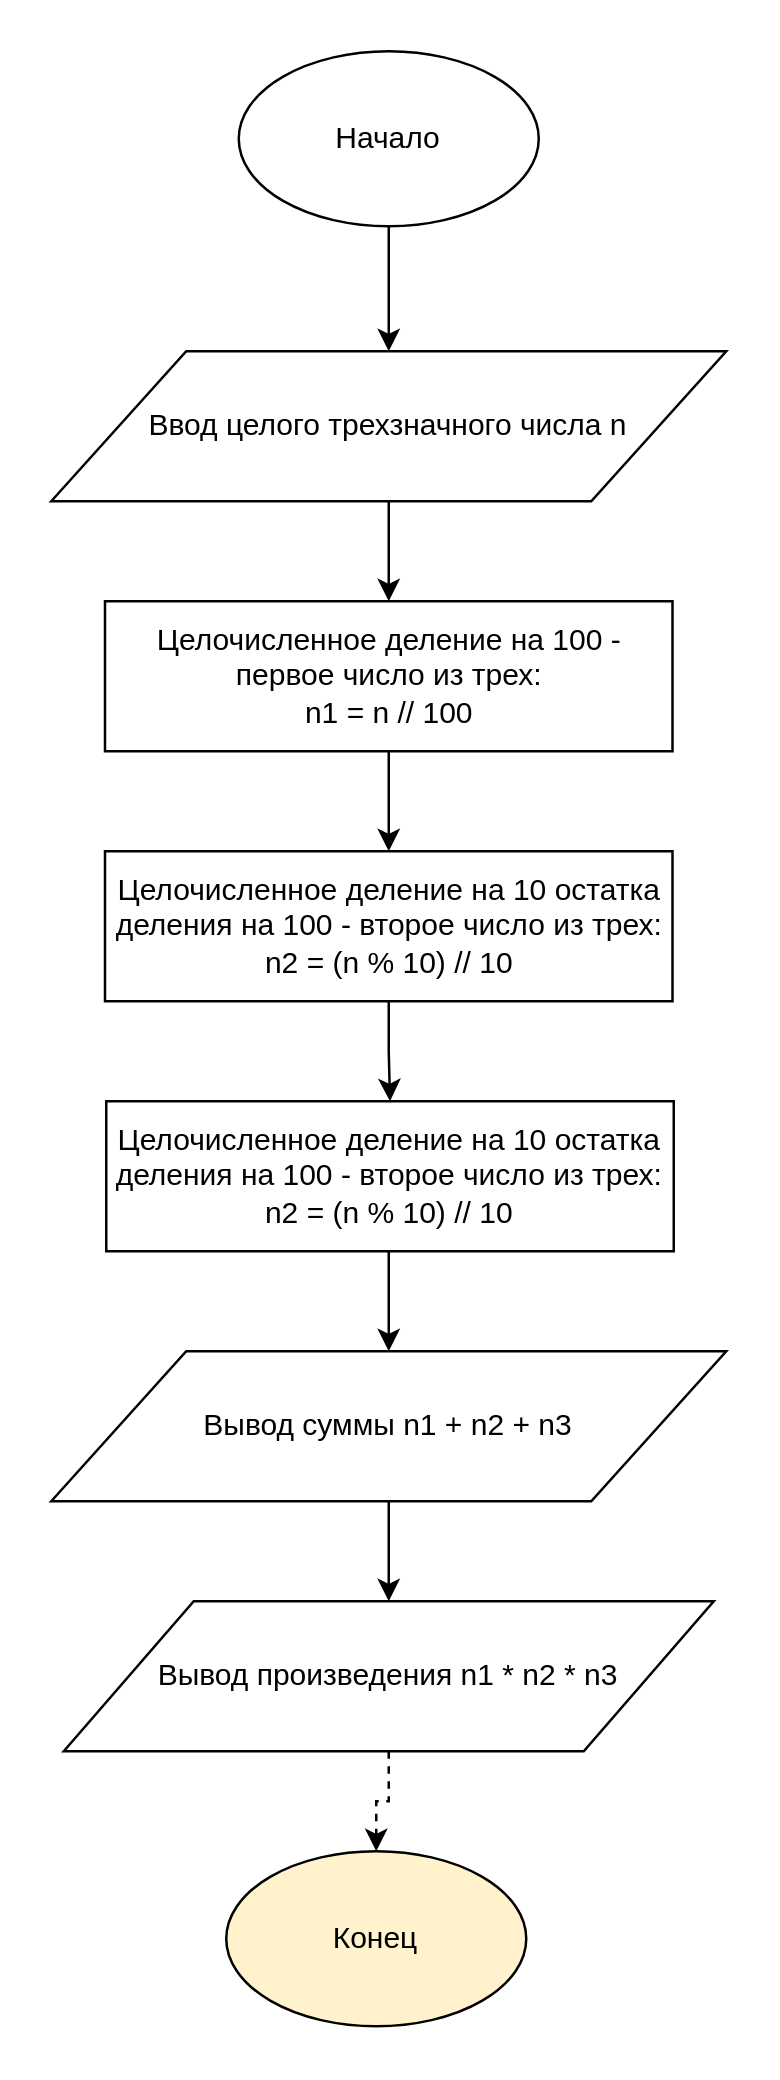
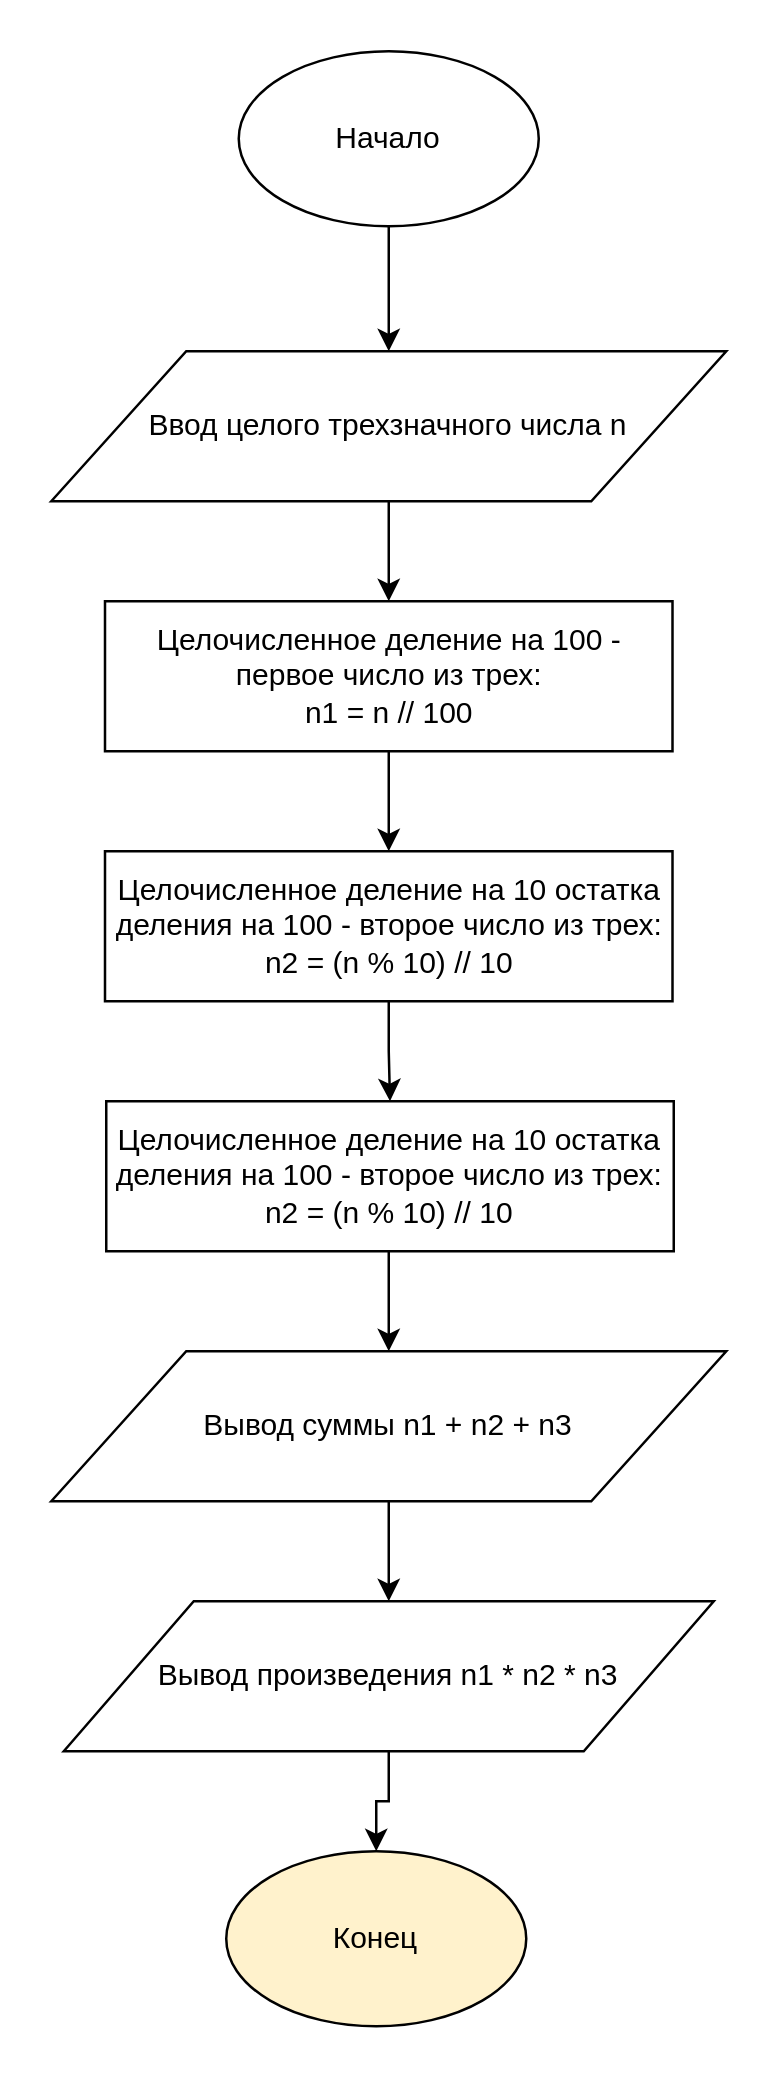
edge "Вывод произведения n1 * n2 * n3" -> "Конец": style dashed -> solid
